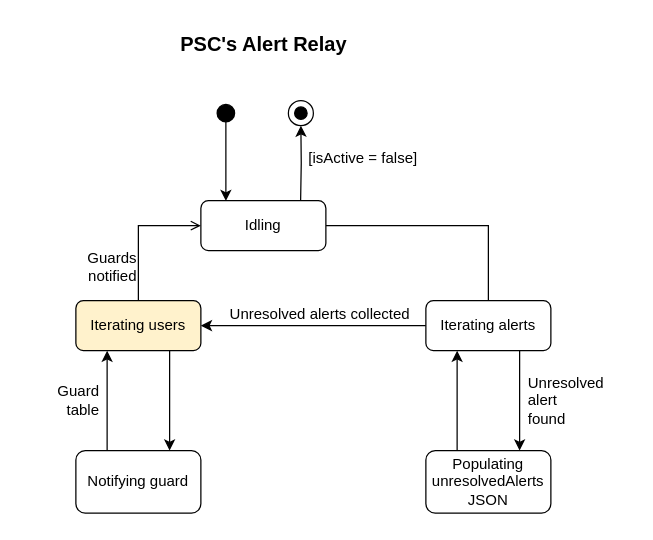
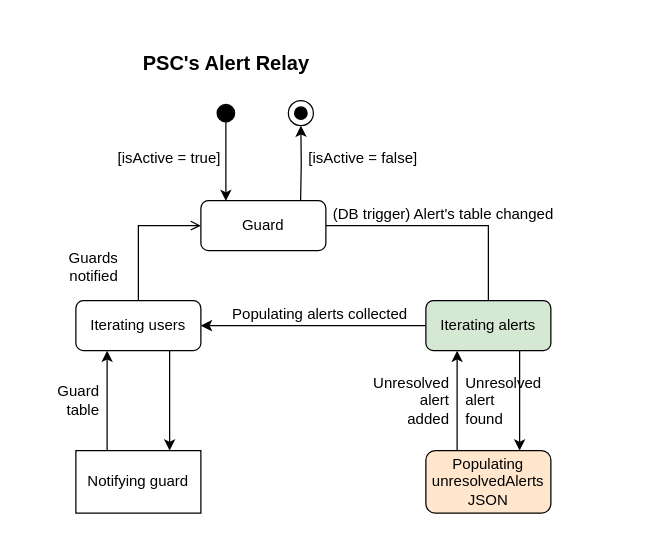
node "PSC's Alert Relay": moved (263, 44) -> (226, 63)
node "[isActive = true]": added
node "(DB trigger) Alert's table changed": added
node "Idling": label "Idling" -> "Guard"
node "Guards notified": moved (101, 263) -> (82, 263)
node "Unresolved alerts collected": label "Unresolved alerts collected" -> "Populating alerts collected"
node "Iterating users": fillcolor #fff2cc -> #ffffff
node "Iterating alerts": fillcolor #ffffff -> #d5e8d4
node "Unresolved alert added": added
node "Unresolved alert found": moved (576, 401) -> (513, 401)
node "Notifying guard": shape rounded rectangle -> rectangle
node "Populating unresolvedAlerts JSON": fillcolor #ffffff -> #ffe6cc
